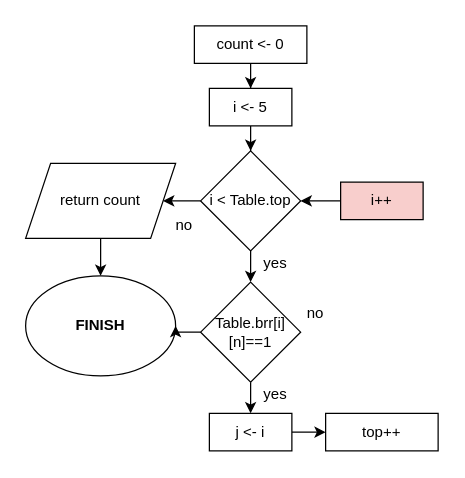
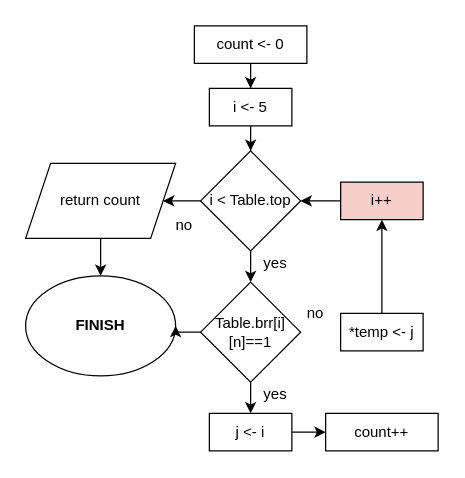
edge "*temp <- j" -> "i++": added
node "*temp <- j": added
node "top++": label "top++" -> "count++"
